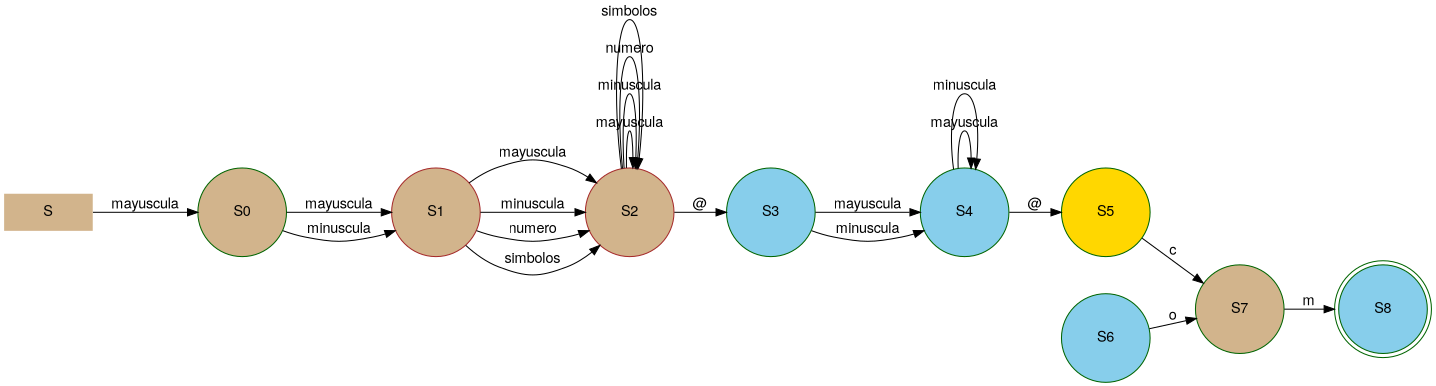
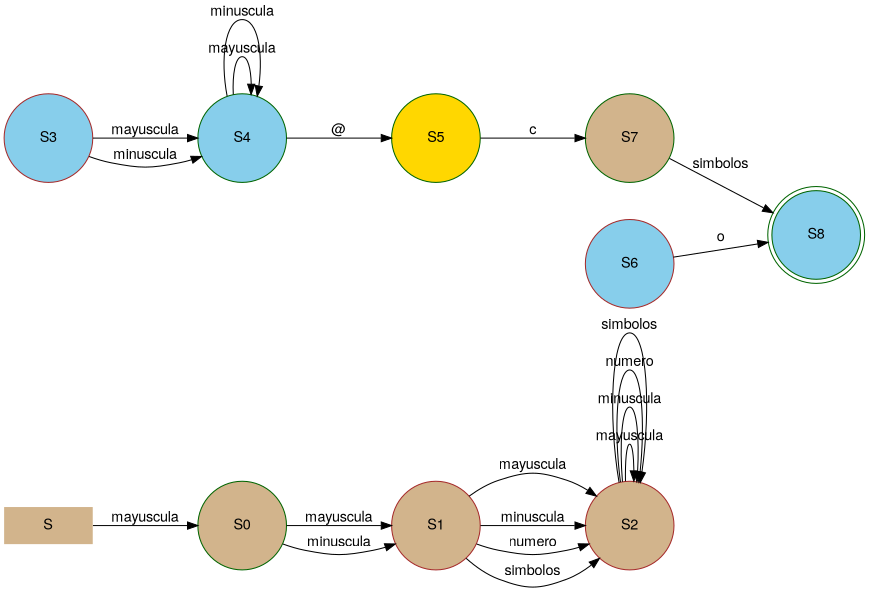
edge "S2" -> "S3": removed, label "@"
node "S3": color darkgreen -> brown
edge "S7" -> "S8": label "m" -> "simbolos"
edge "S6" -> "S7": now "S6" -> "S8"
node "S6": color darkgreen -> brown
